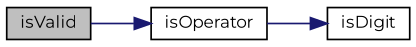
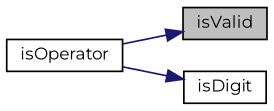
edge "isValid" -> "isOperator": reversed
